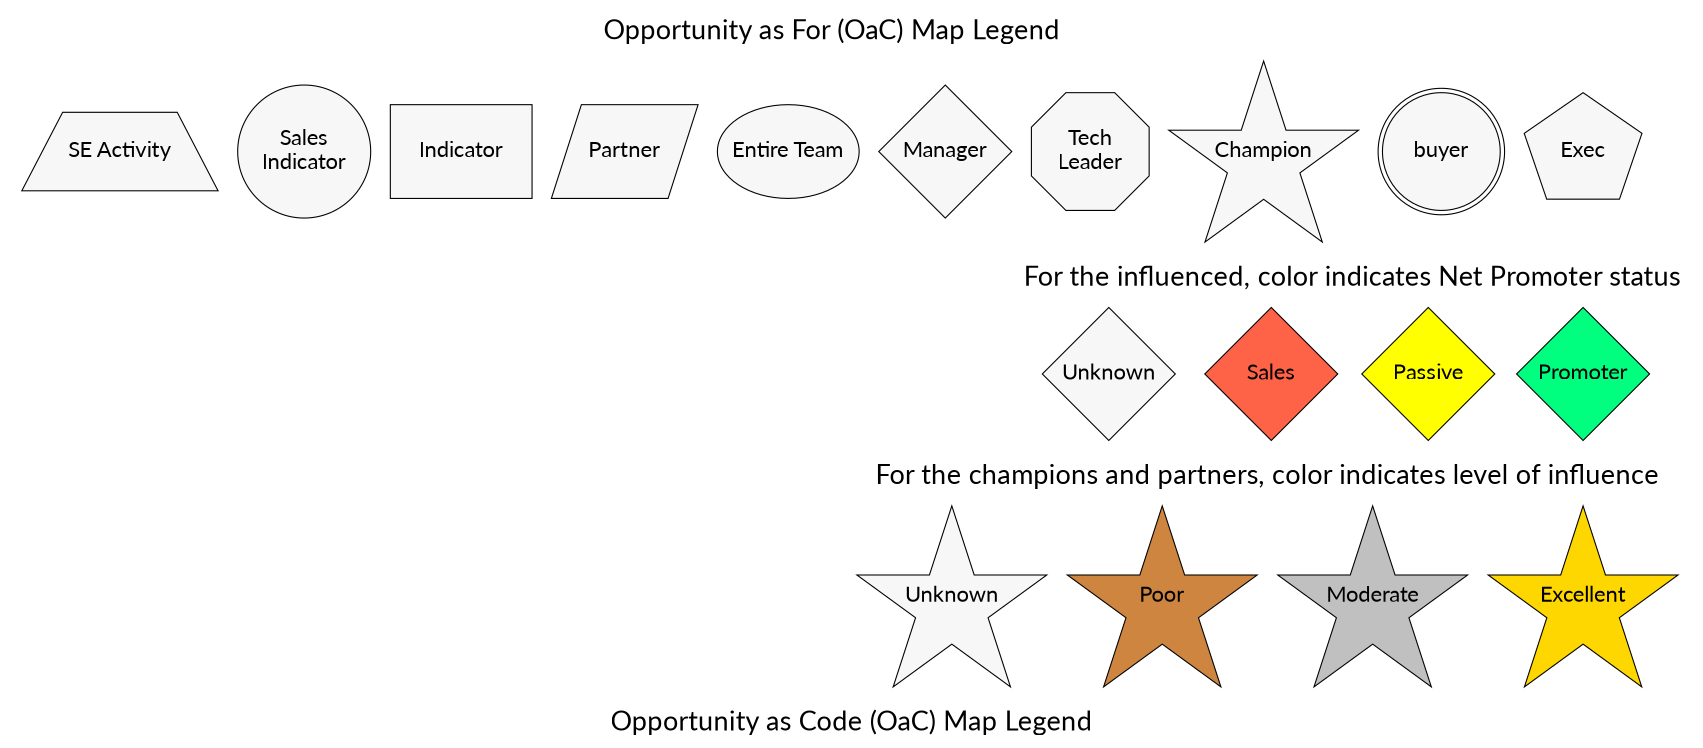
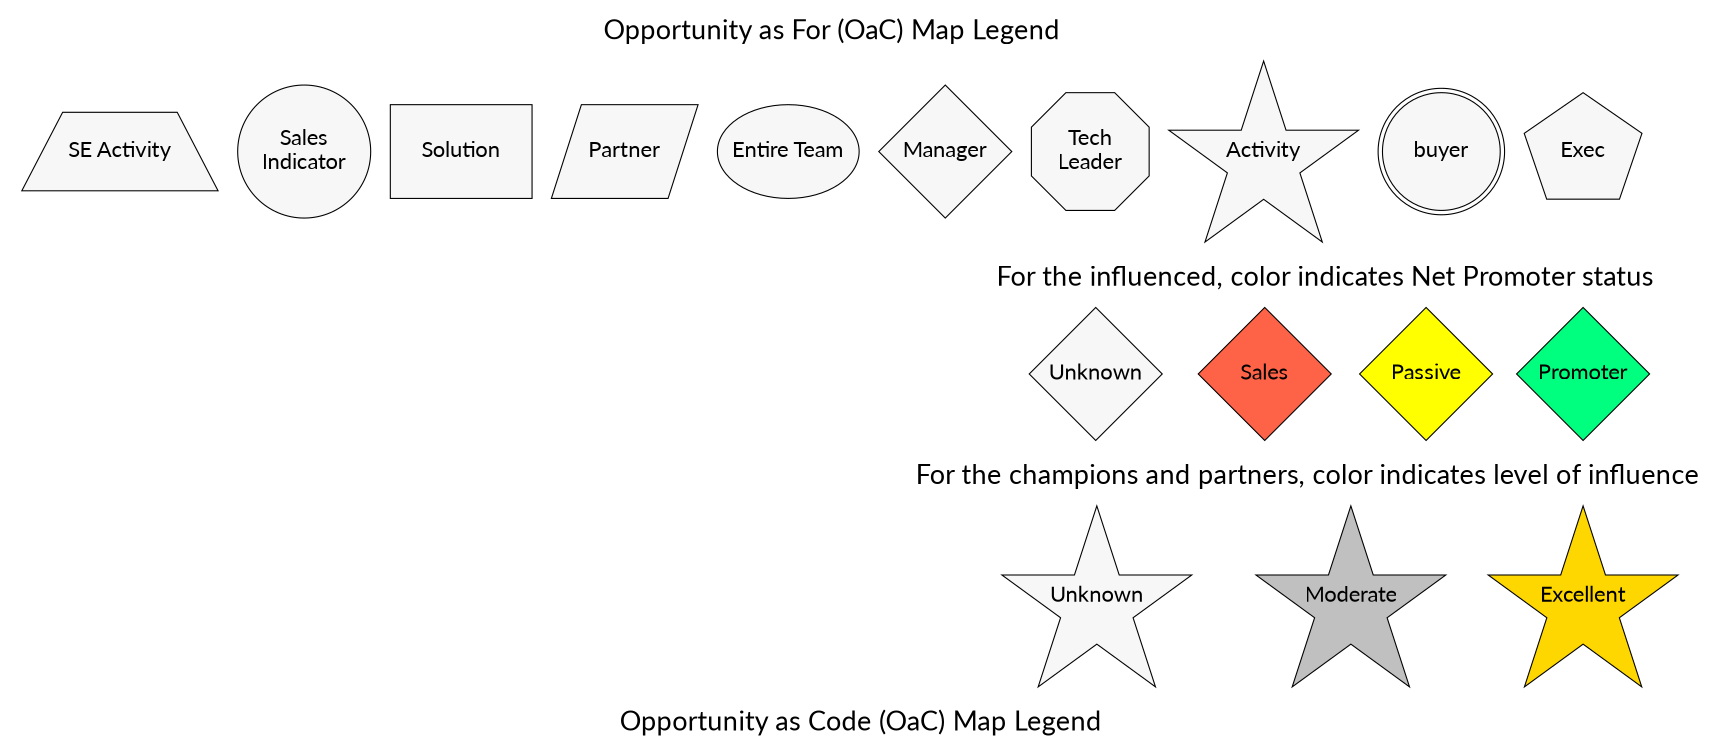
node "Indicator": label "Indicator" -> "Solution"
node "Champion": label "Champion" -> "Activity"
node "Poor": removed
